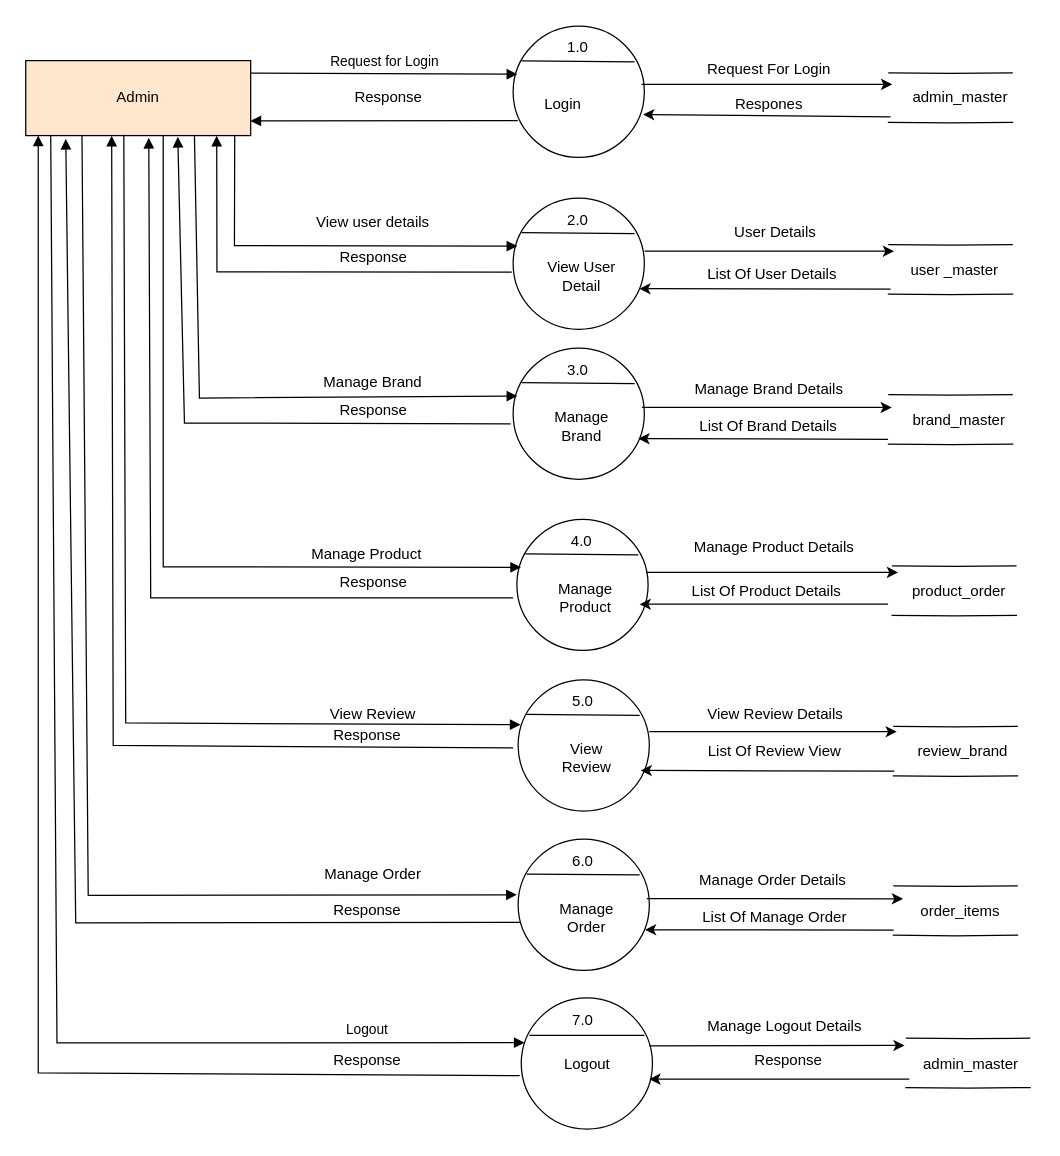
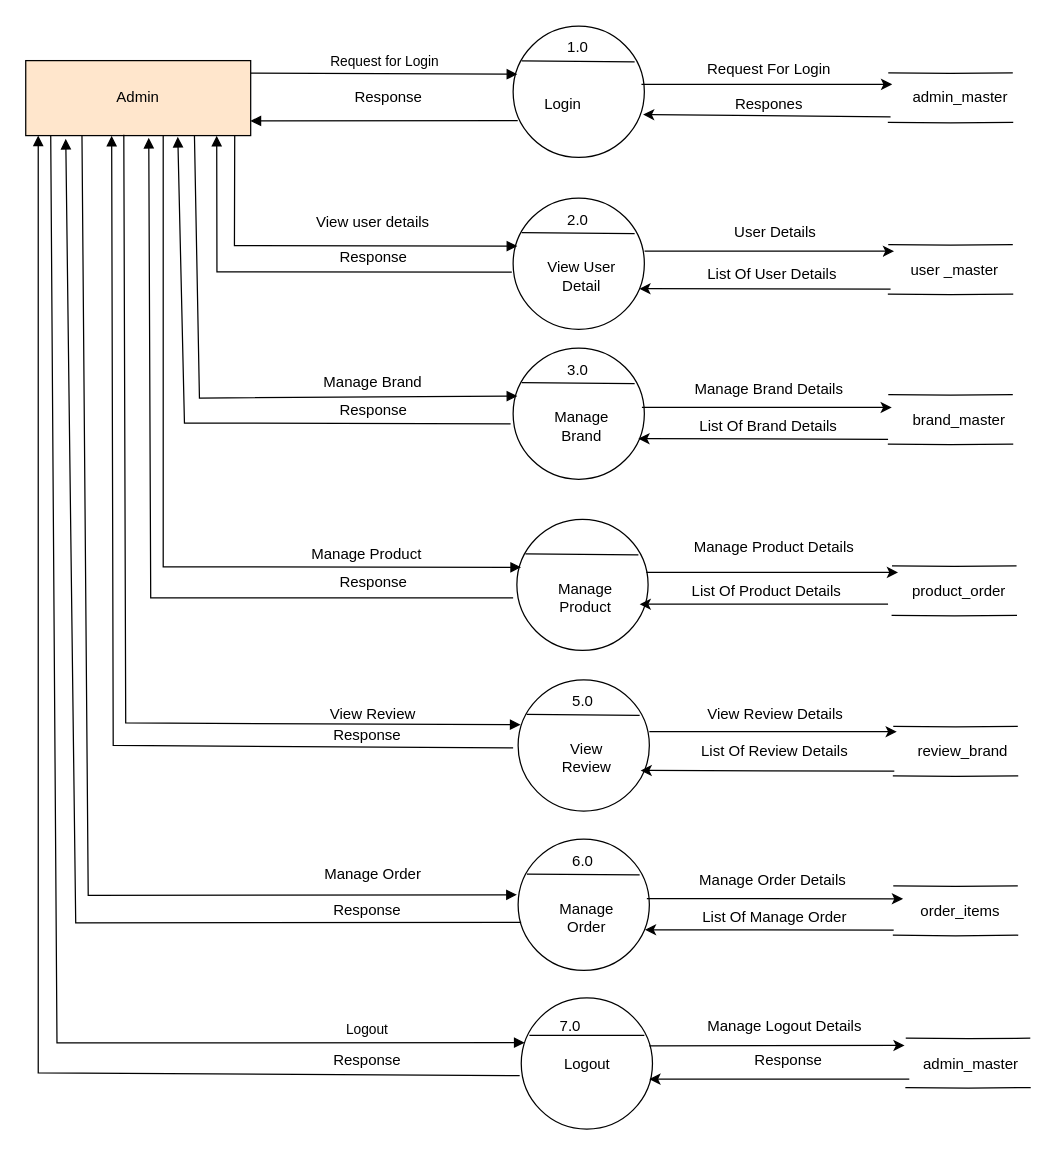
node "4.0": removed
node "List Of Review View": label "List Of Review View" -> "List Of Review Details"
node "7.0": moved (583, 1021) -> (571, 1027)
